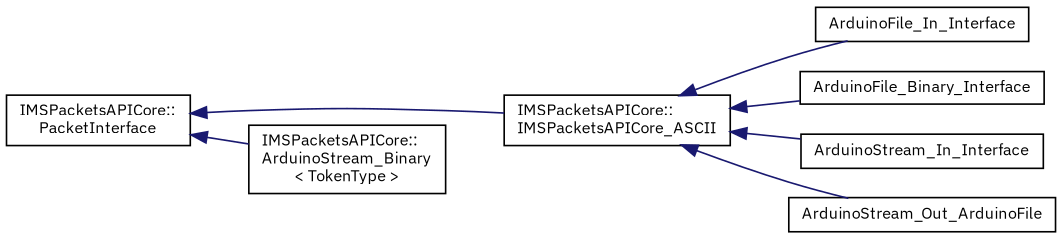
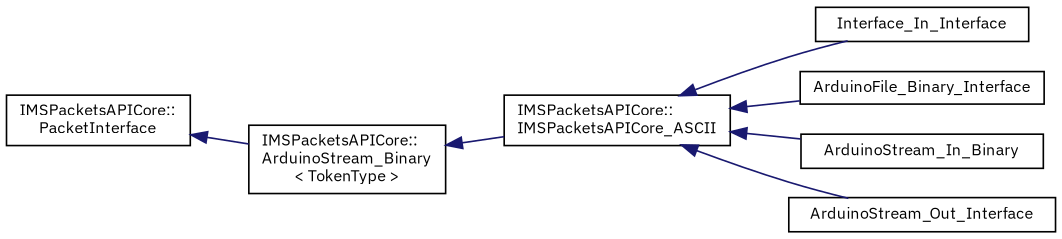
node "ArduinoFile_In_Interface": label "ArduinoFile_In_Interface" -> "Interface_In_Interface"
edge "IMSPacketsAPICore:: IMSPacketsAPICore_ASCII" -> "IMSPacketsAPICore:: PacketInterface": now "IMSPacketsAPICore:: IMSPacketsAPICore_ASCII" -> "IMSPacketsAPICore:: ArduinoStream_Binary < TokenType >"
node "ArduinoStream_In_Interface": label "ArduinoStream_In_Interface" -> "ArduinoStream_In_Binary"
node "ArduinoStream_Out_ArduinoFile": label "ArduinoStream_Out_ArduinoFile" -> "ArduinoStream_Out_Interface"
